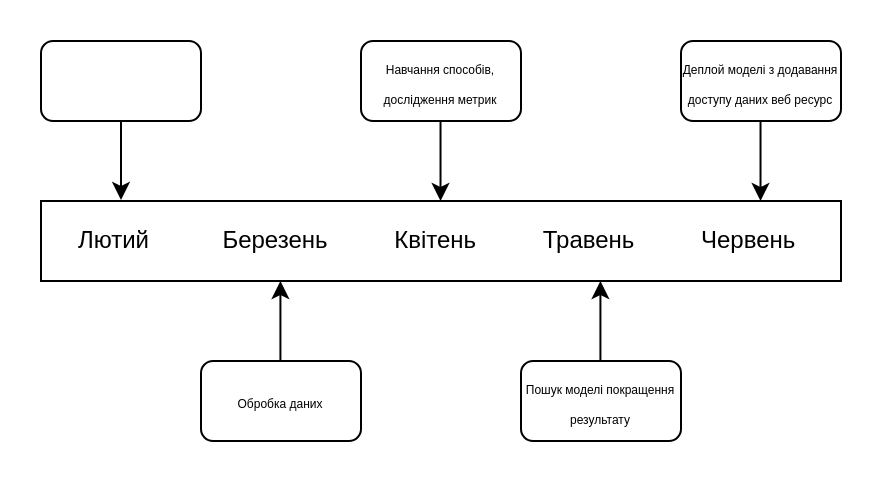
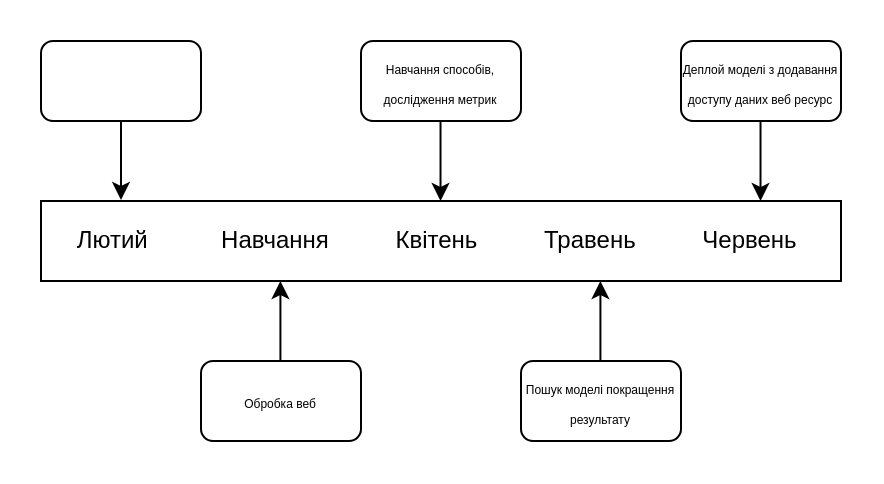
node "Лютий Березень Квітень Травень Червень": label "Лютий Березень Квітень Травень Червень" -> "Лютий Навчання Квітень Травень Червень"
node "Обробка даних": label "Обробка даних" -> "Обробка веб"
